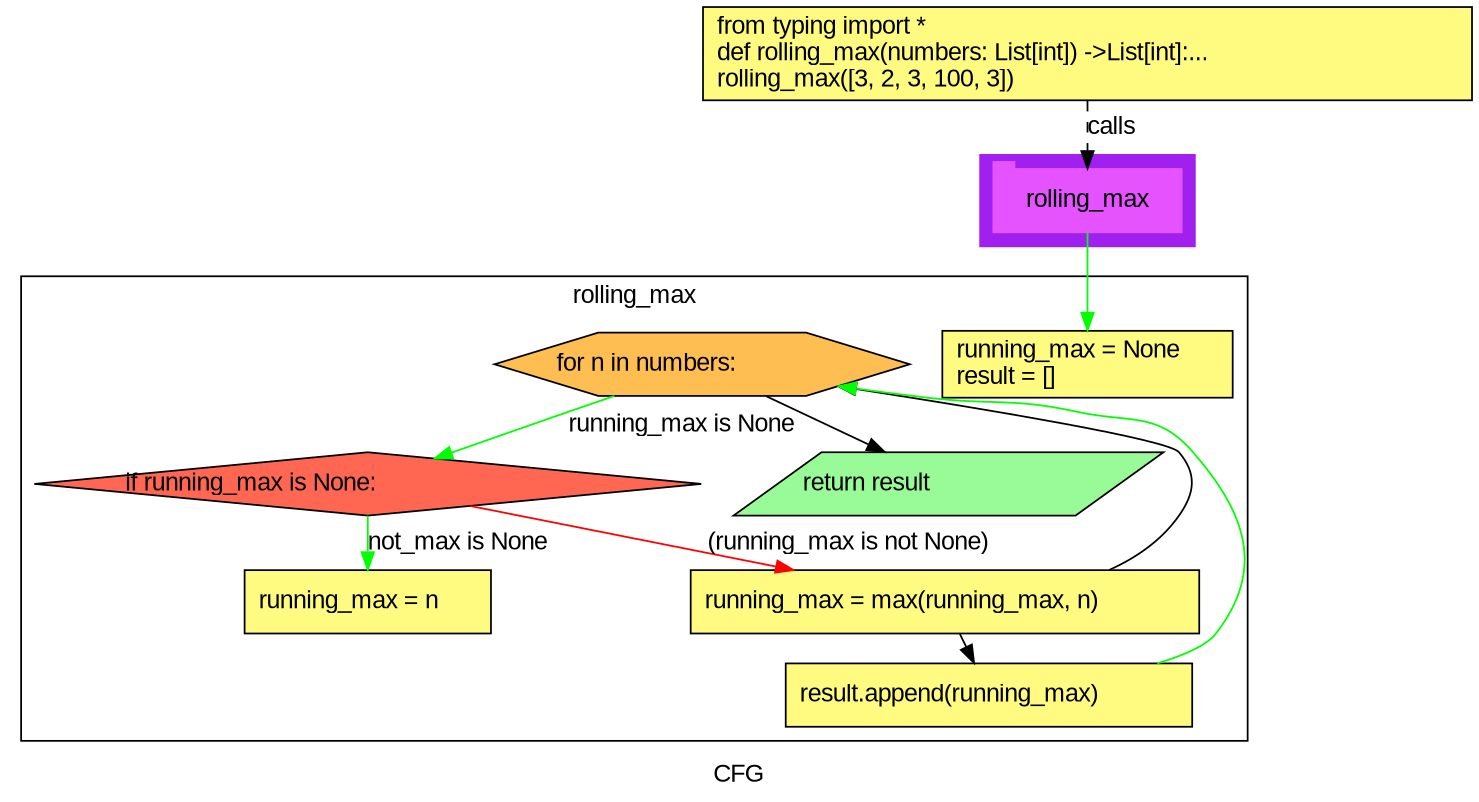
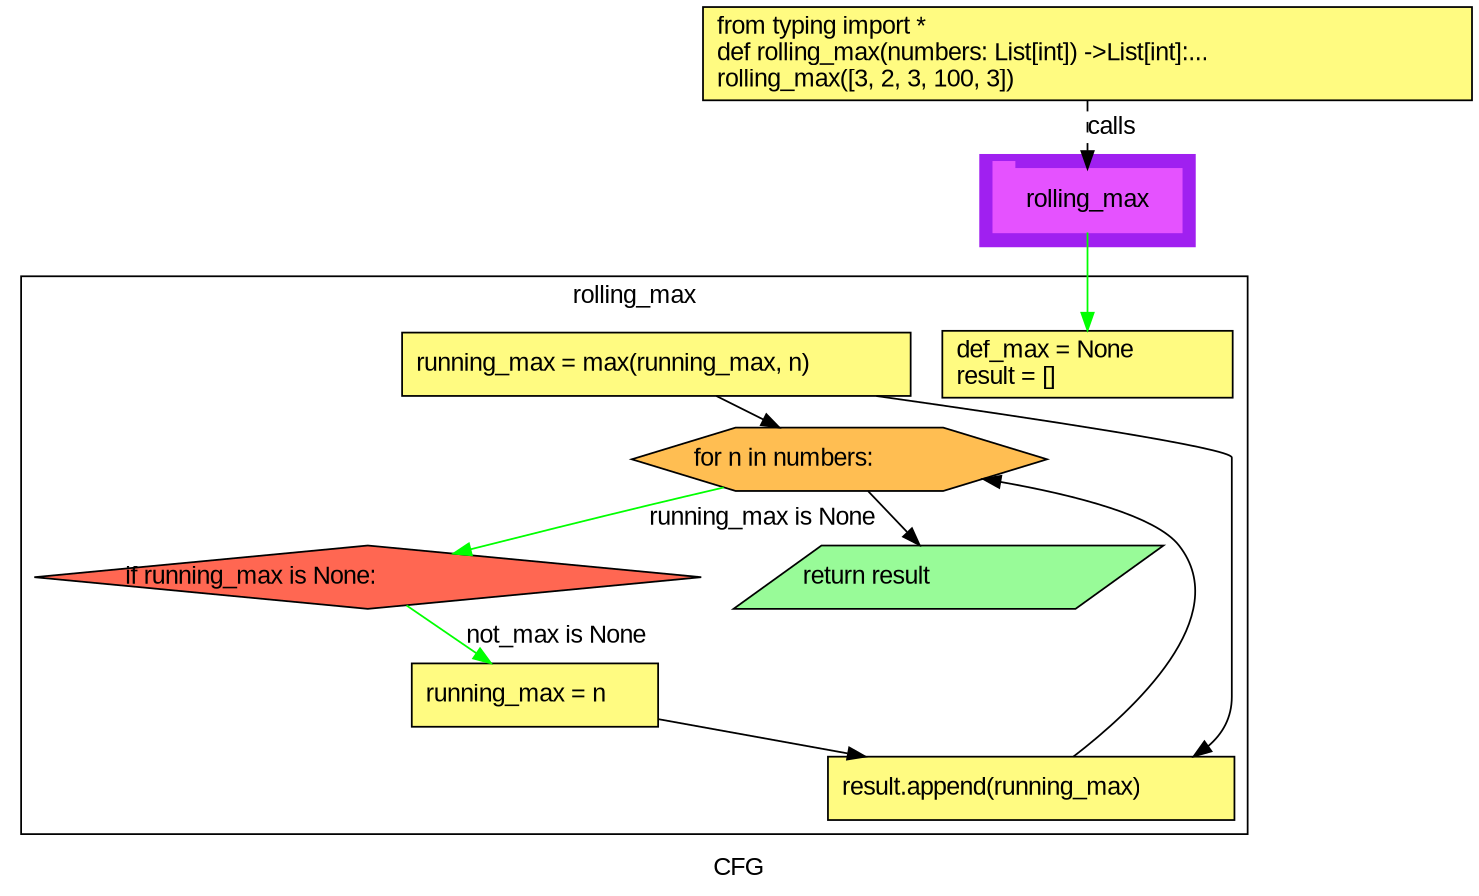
node "running_max = None result = []": label "running_max = None result = []" -> "def_max = None result = []"
edge "result.append(running_max)" -> "for n in numbers:": color green -> black
edge "if running_max is None:" -> "running_max = max(running_max, n)": removed, label "(running_max is not None)"
edge "running_max = n" -> "result.append(running_max)": added
